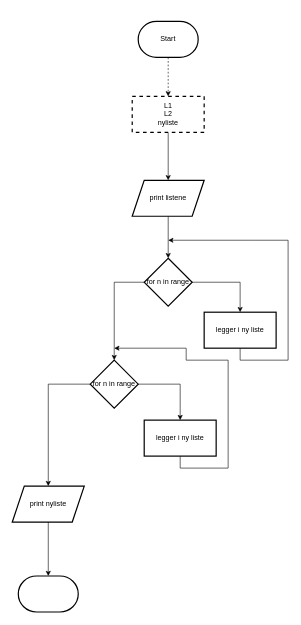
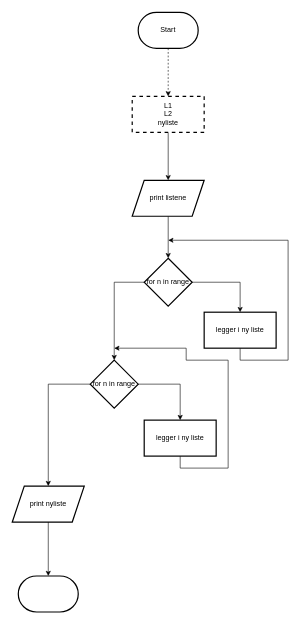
node "Start": moved (168, 39) -> (168, 30)
